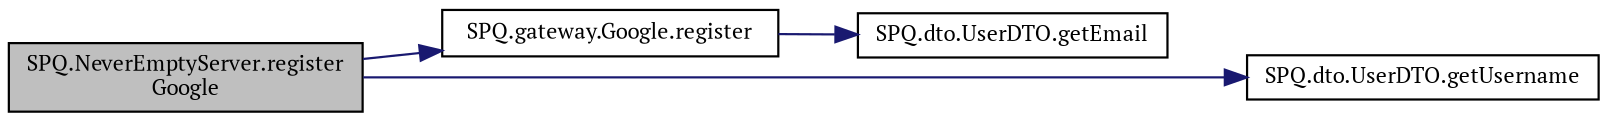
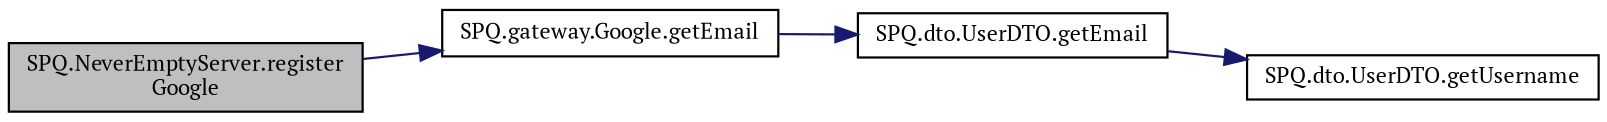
node "SPQ.gateway.Google.register": label "SPQ.gateway.Google.register" -> "SPQ.gateway.Google.getEmail"
edge "SPQ.NeverEmptyServer.register Google" -> "SPQ.dto.UserDTO.getUsername": now "SPQ.dto.UserDTO.getEmail" -> "SPQ.dto.UserDTO.getUsername"
